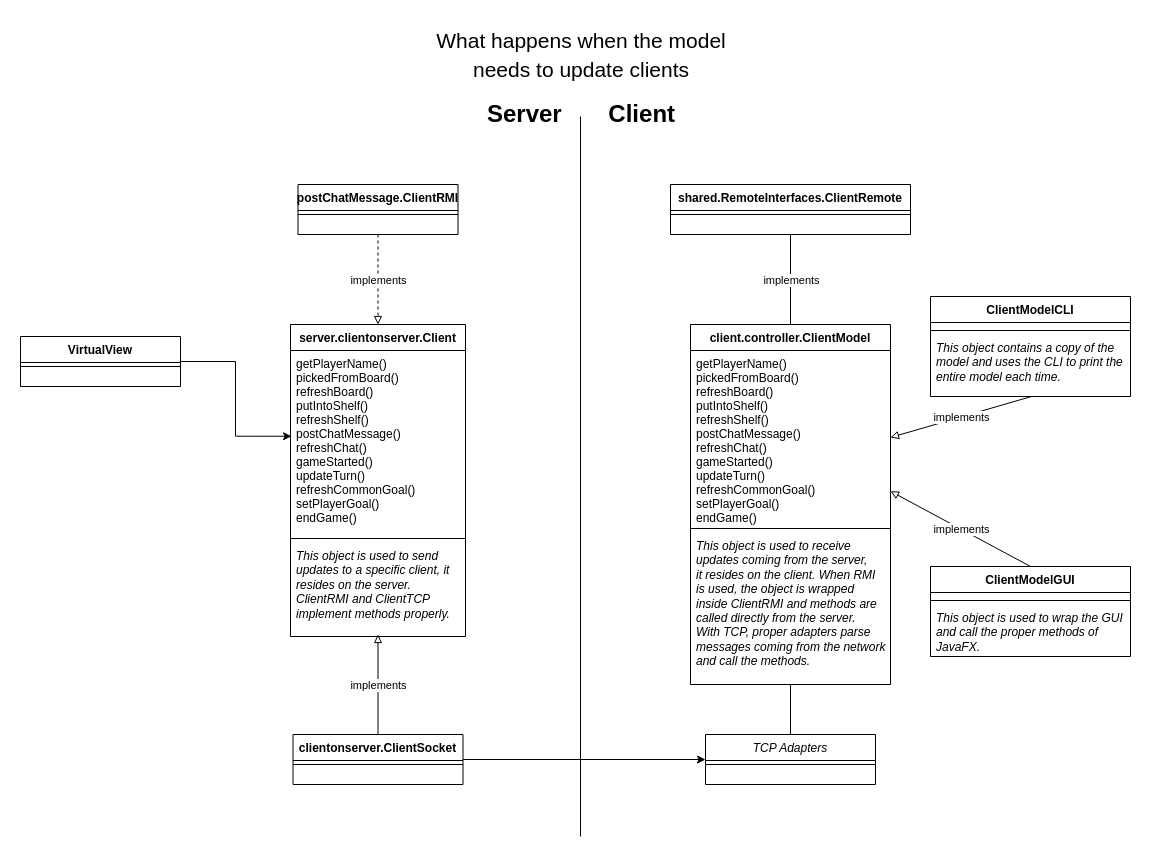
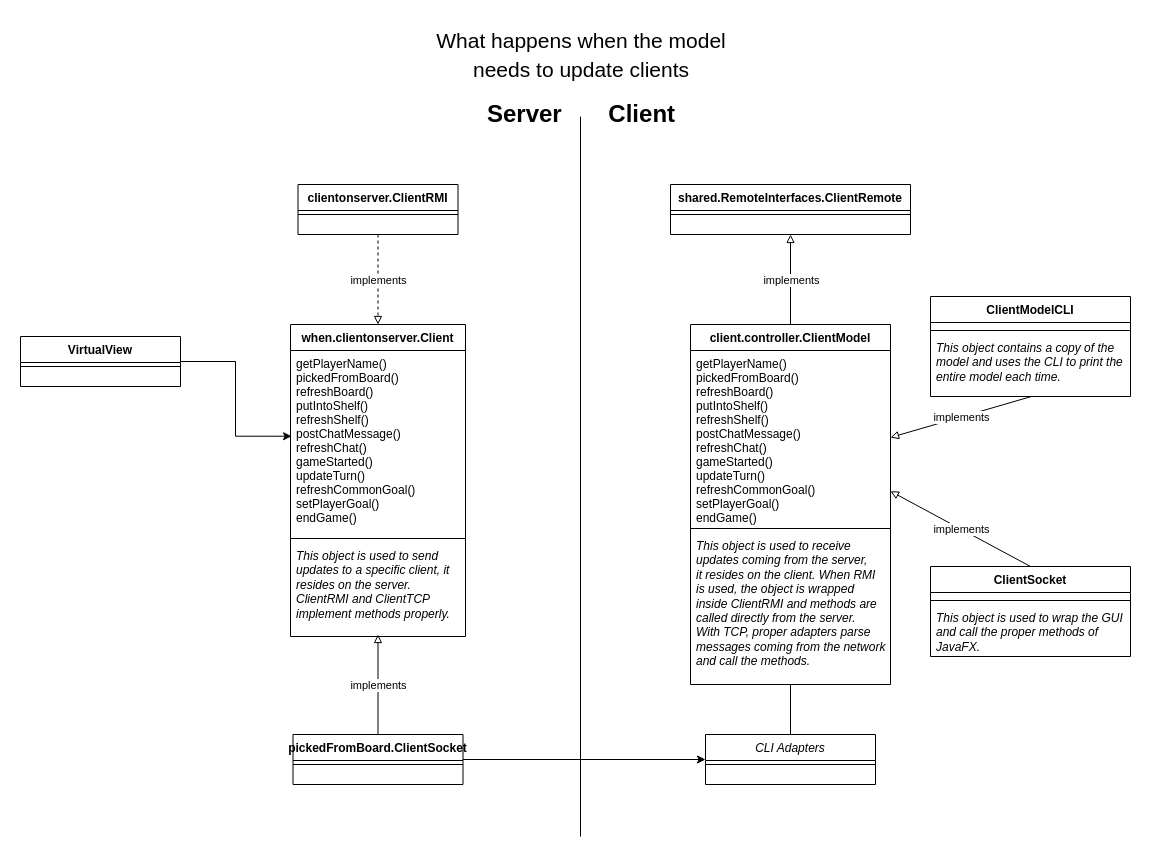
node "postChatMessage.ClientRMI": label "postChatMessage.ClientRMI" -> "clientonserver.ClientRMI"
edge "shared.RemoteInterfaces.ClientRemote" -- "client.controller.ClientModel": arrowhead none -> block
node "server.clientonserver.Client": label "server.clientonserver.Client" -> "when.clientonserver.Client"
node "ClientModelGUI": label "ClientModelGUI" -> "ClientSocket"
node "clientonserver.ClientSocket": label "clientonserver.ClientSocket" -> "pickedFromBoard.ClientSocket"
node "TCP Adapters": label "TCP Adapters" -> "CLI Adapters"
